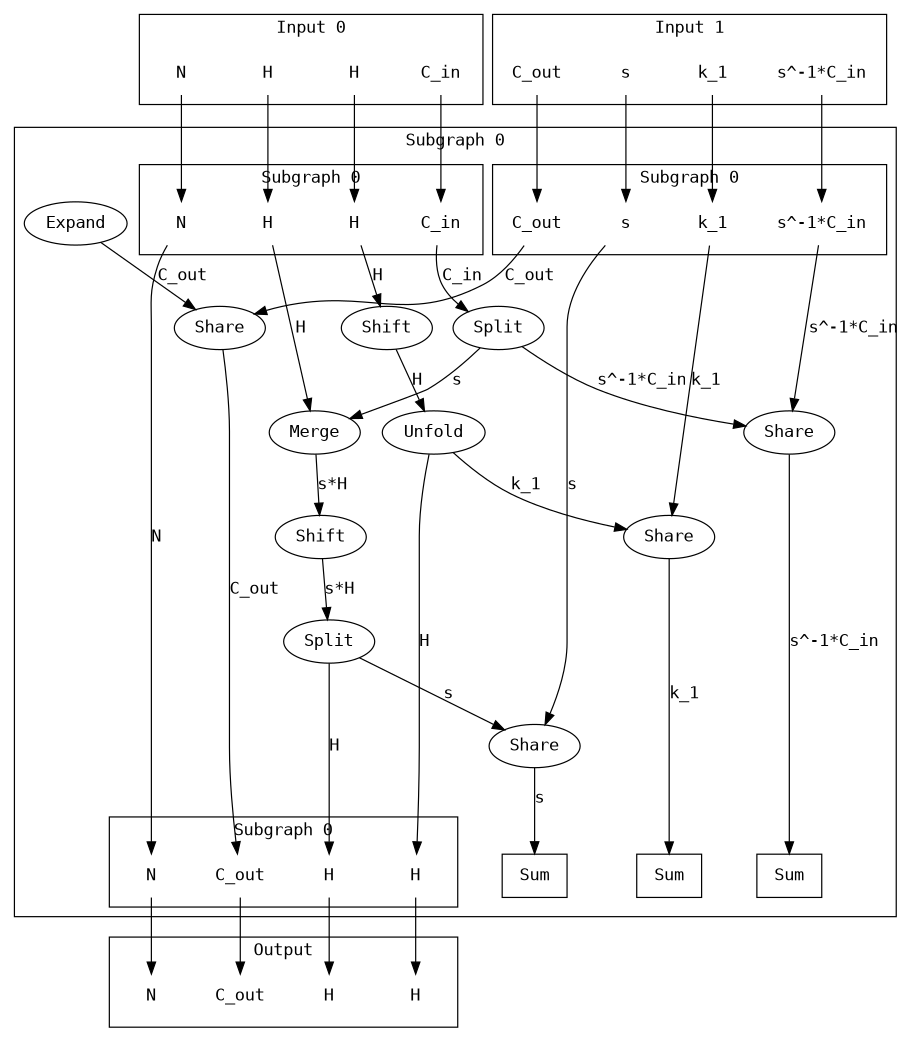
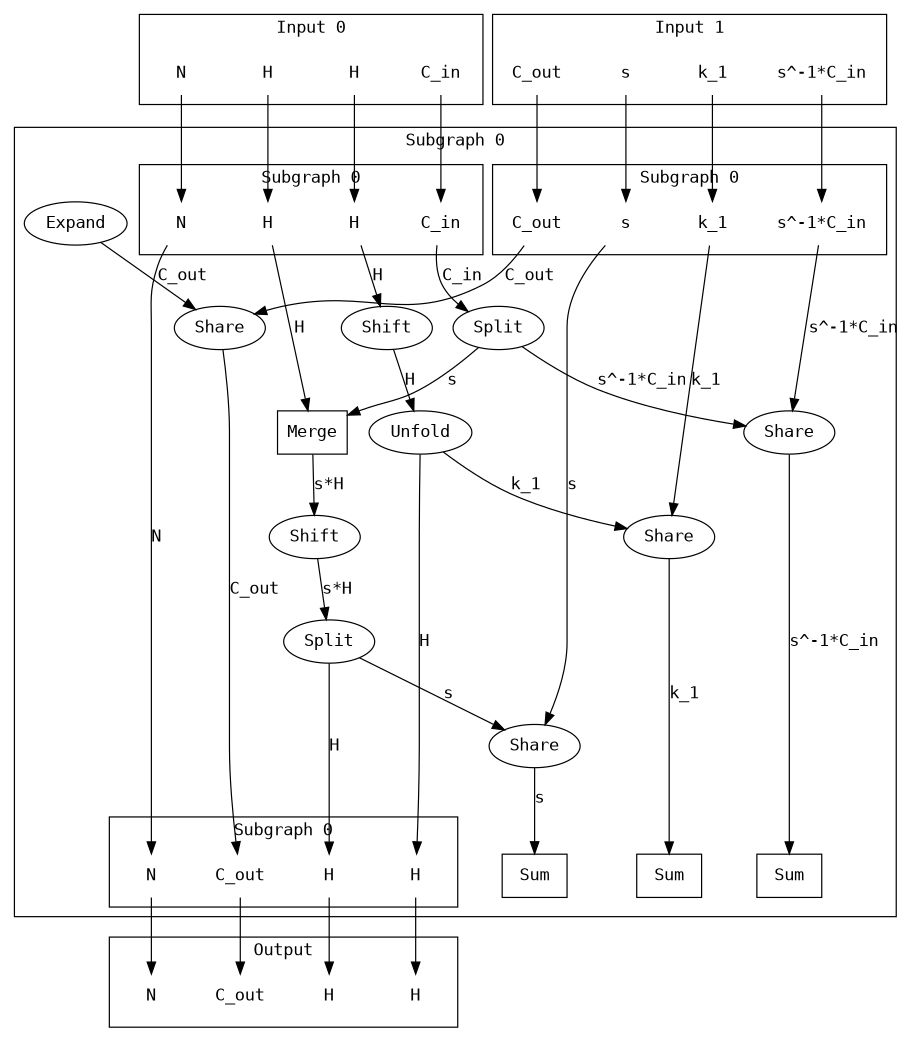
node "Merge": shape ellipse -> box
